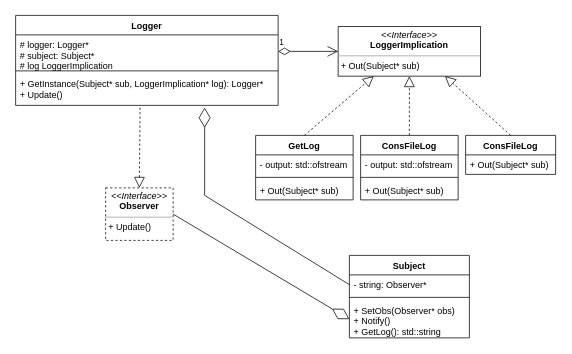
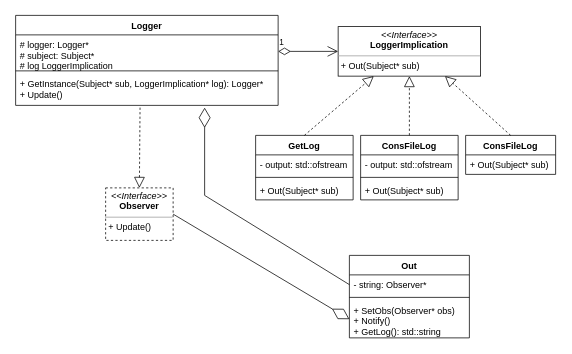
node "Subject": label "Subject" -> "Out"
